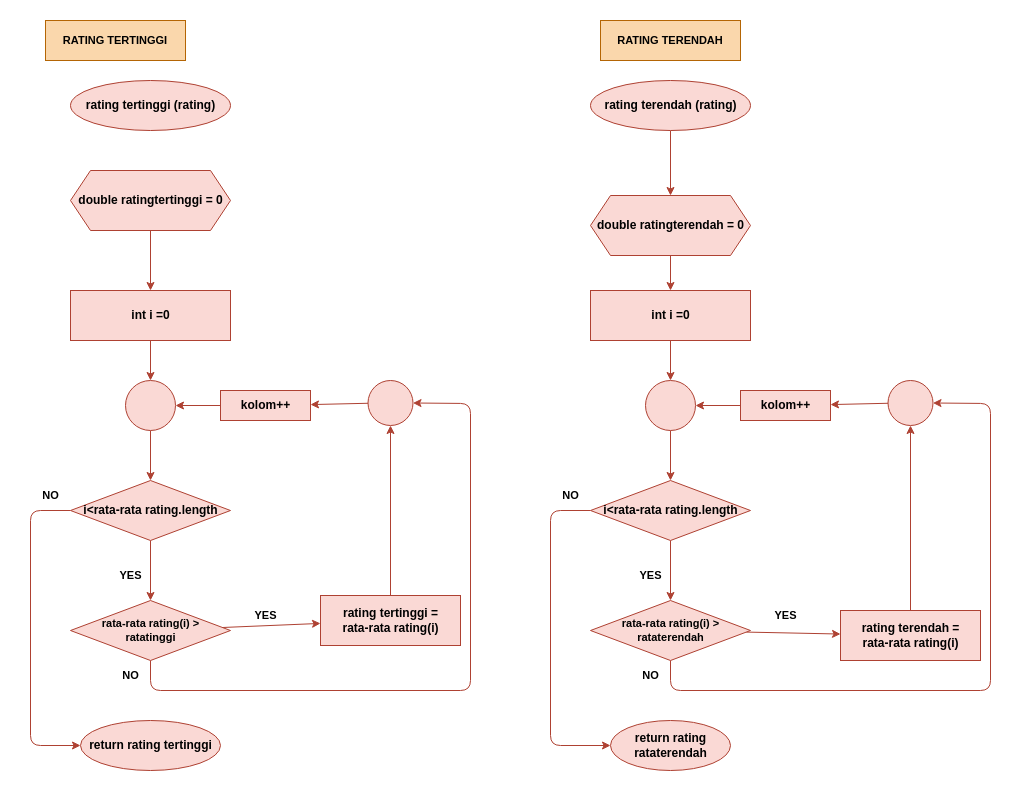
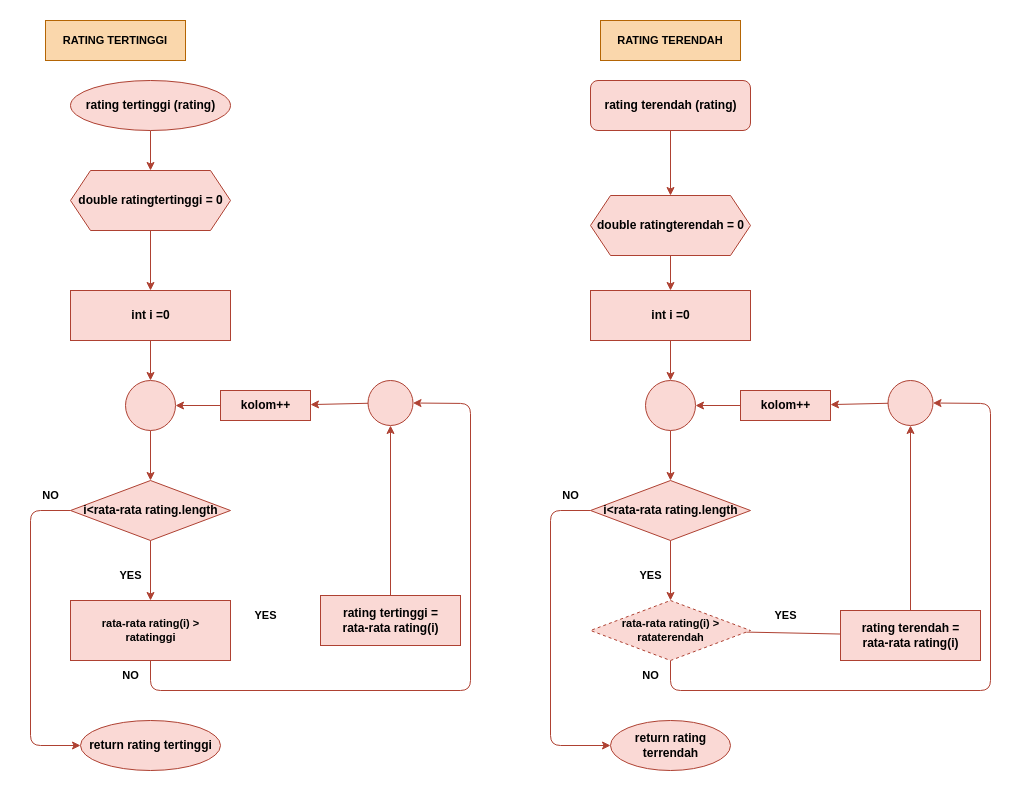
node "rating terendah (rating)": shape ellipse -> rounded rectangle
edge "rating tertinggi (rating)" -> "double ratingtertinggi = 0": added
edge "rata-rata rating(i) > ratatinggi" -> "rating tertinggi = rata-rata rating(i)": removed
node "rata-rata rating(i) > ratatinggi": shape diamond -> rectangle
node "rata-rata rating(i) > rataterendah": style solid -> dashed
edge "rata-rata rating(i) > rataterendah" -> "rating terendah = rata-rata rating(i)": arrowhead classic -> none
node "return rating rataterendah": label "return rating rataterendah" -> "return rating terrendah"
